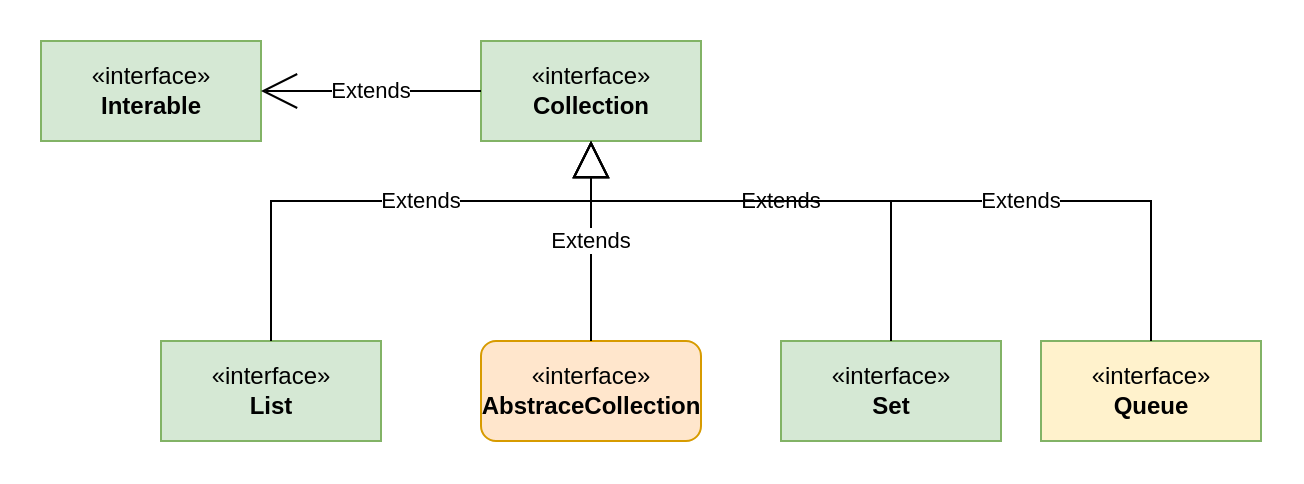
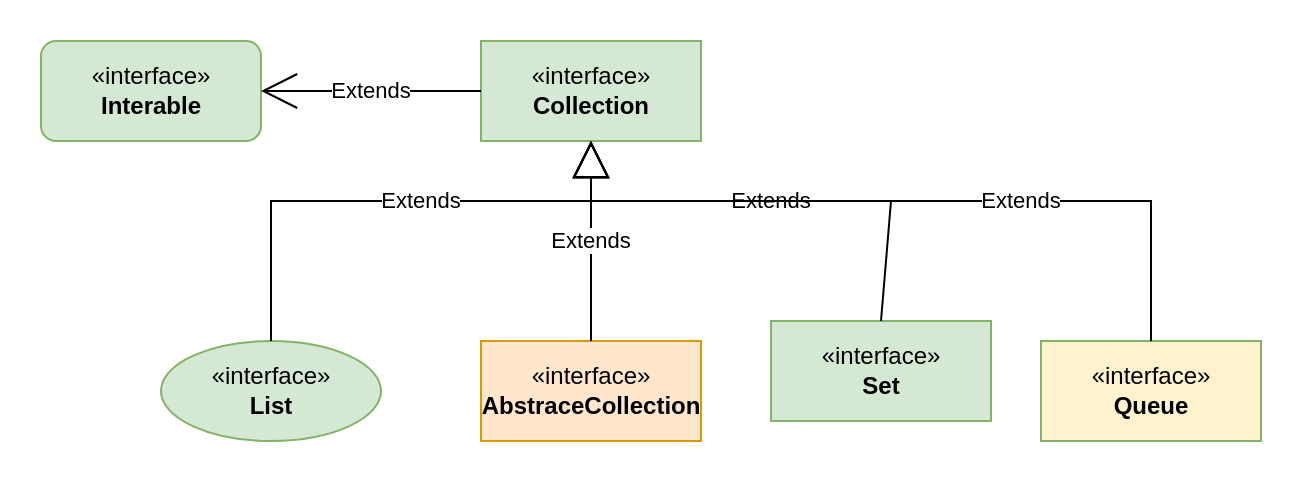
node "«interface» Interable": shape rectangle -> rounded rectangle
node "«interface» List": shape rectangle -> ellipse
node "«interface» AbstraceCollection": shape rounded rectangle -> rectangle
node "«interface» Set": moved (891, 391) -> (881, 371)
